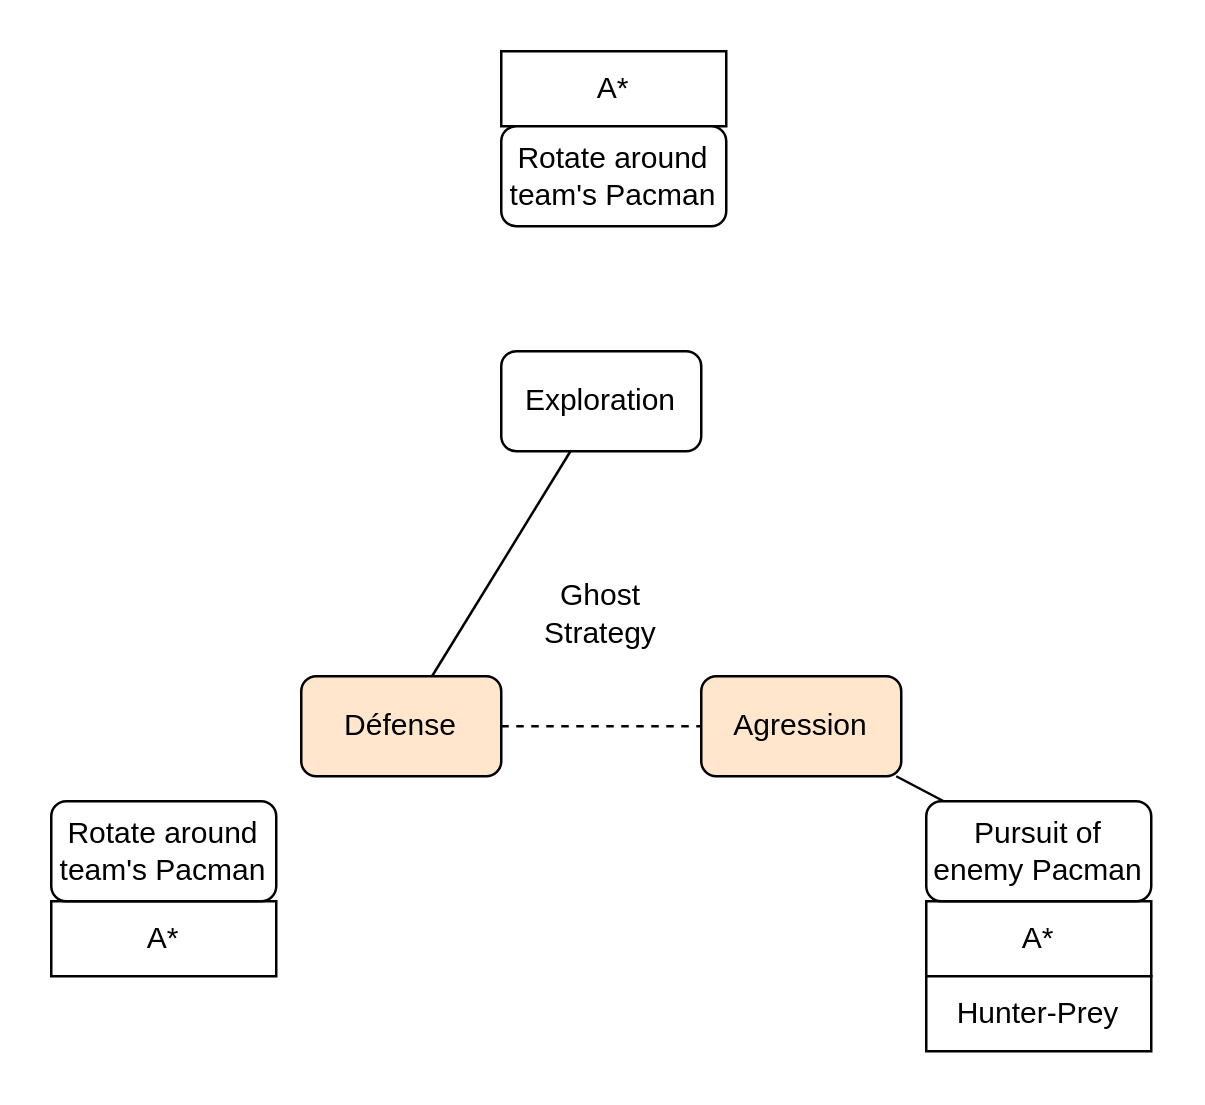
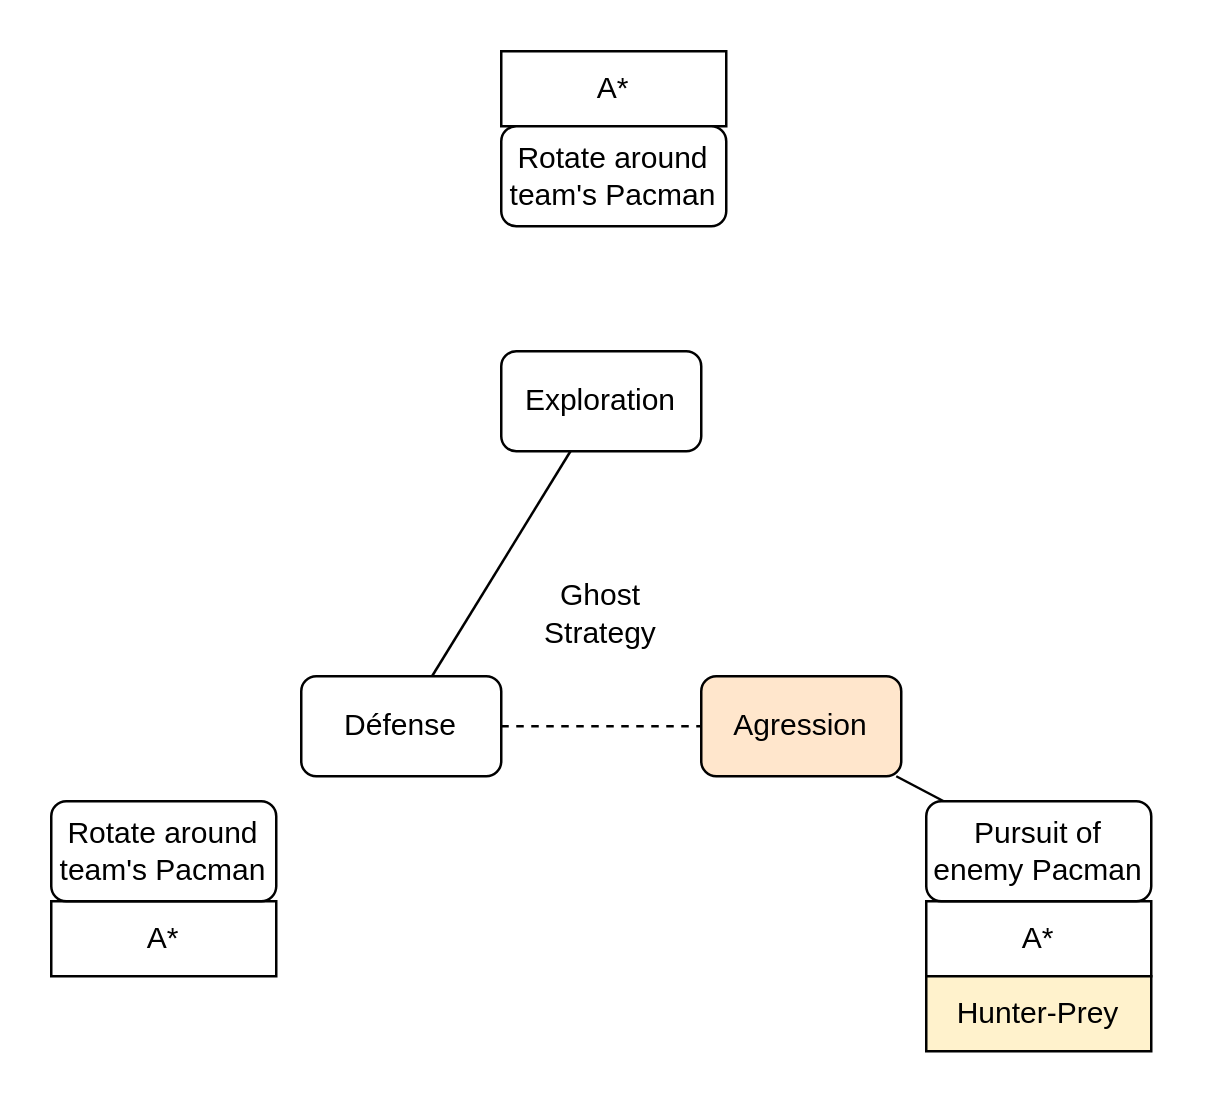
node "Défense": fillcolor #ffe6cc -> #ffffff
node "Hunter-Prey": fillcolor #ffffff -> #fff2cc
